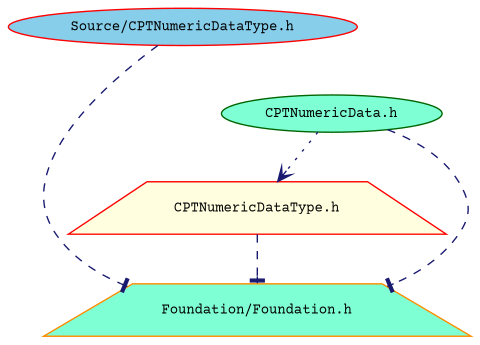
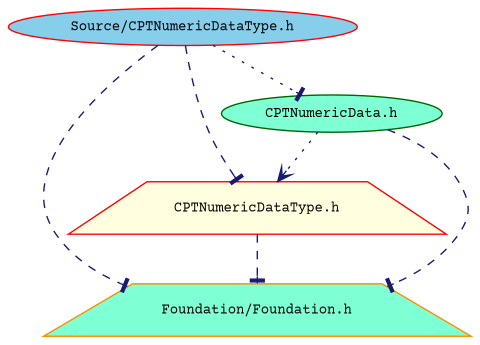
edge "Source/CPTNumericDataType.h" -> "CPTNumericData.h": added
edge "Source/CPTNumericDataType.h" -> "CPTNumericDataType.h": added
